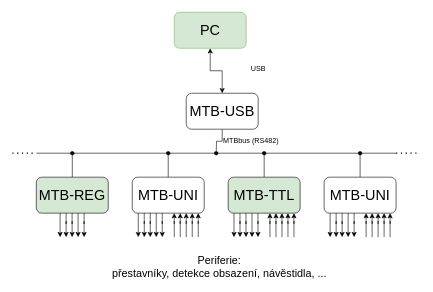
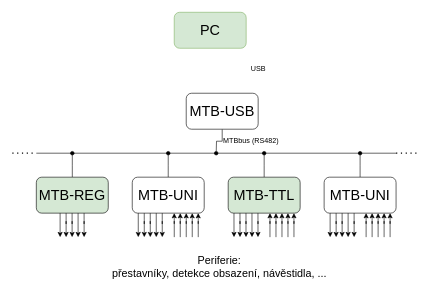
edge "PC" -- "MTB-USB": removed
